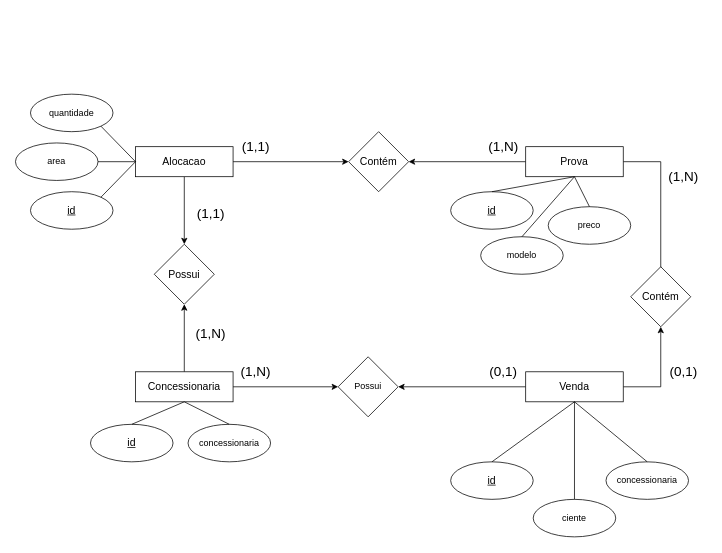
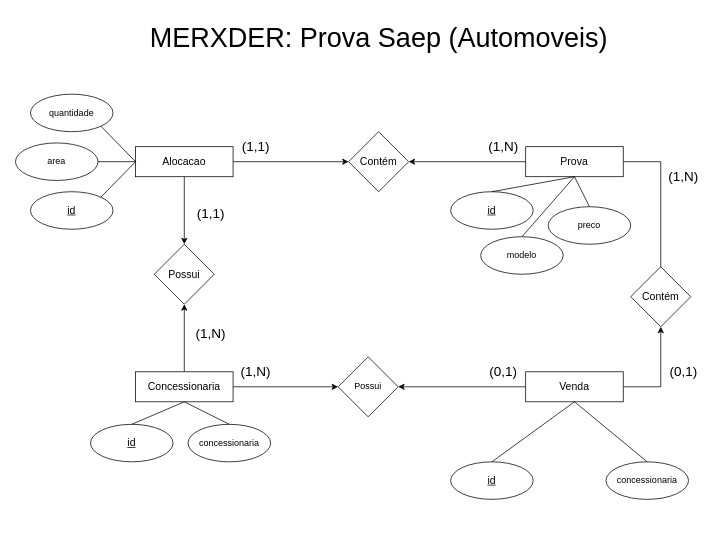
node "MERXDER: Prova Saep (Automoveis)": added
edge "Venda" -- "ciente": removed
node "ciente": removed
